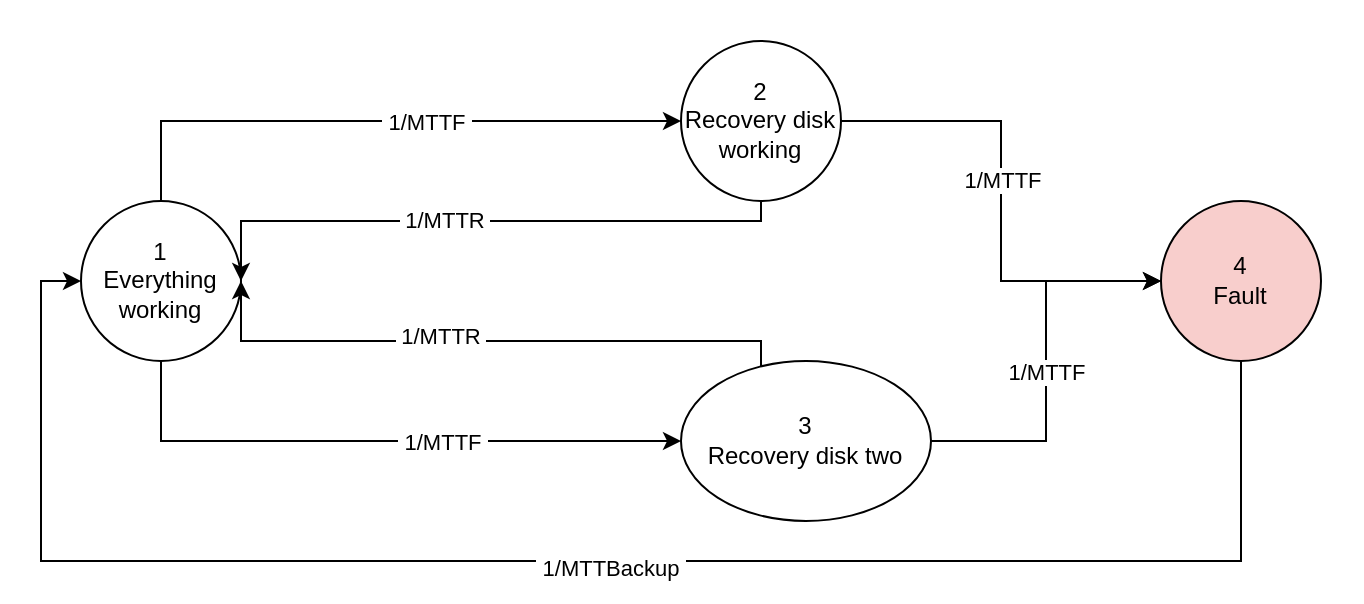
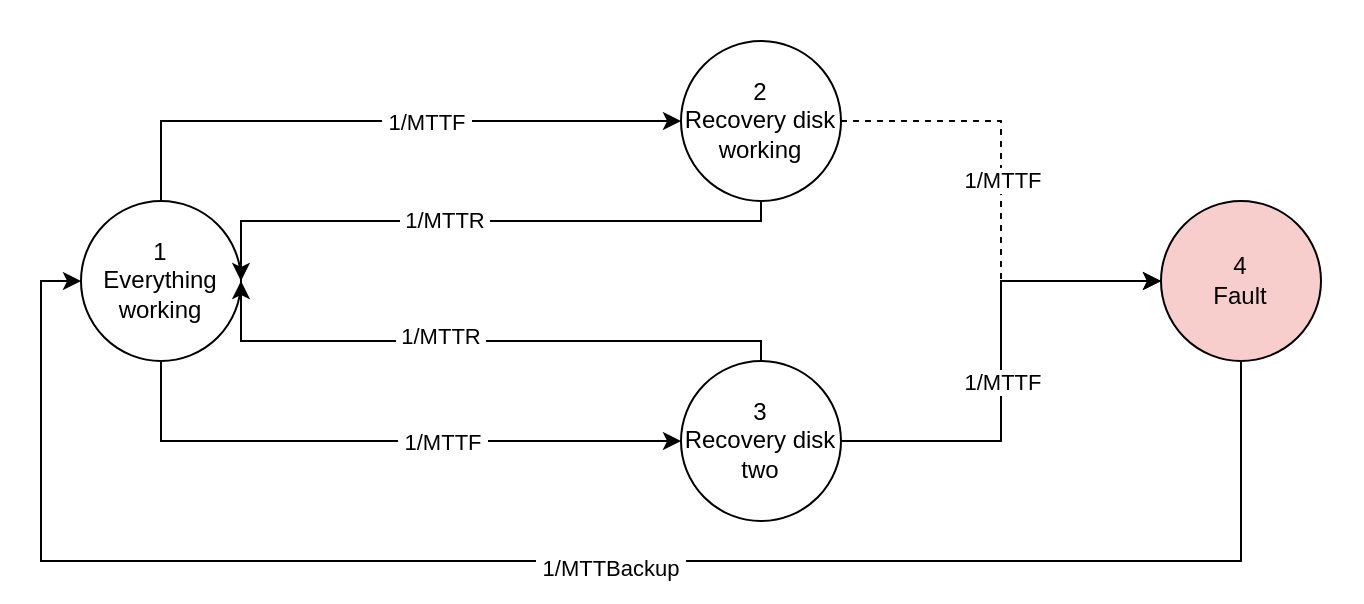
edge "2 Recovery disk working" -> "4 Fault": style solid -> dashed
node "3 Recovery disk two": size 250x160 -> 160x160
